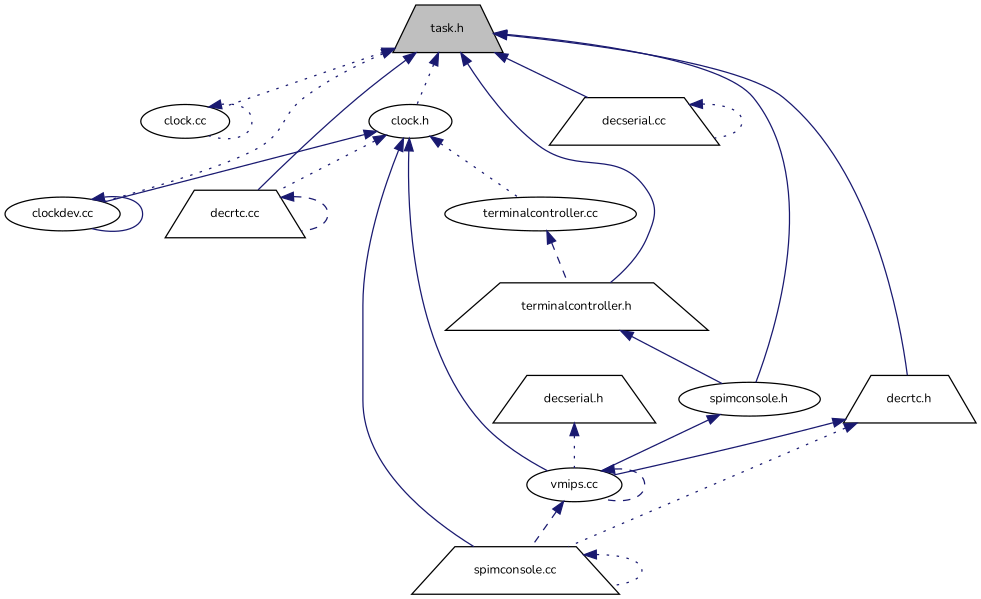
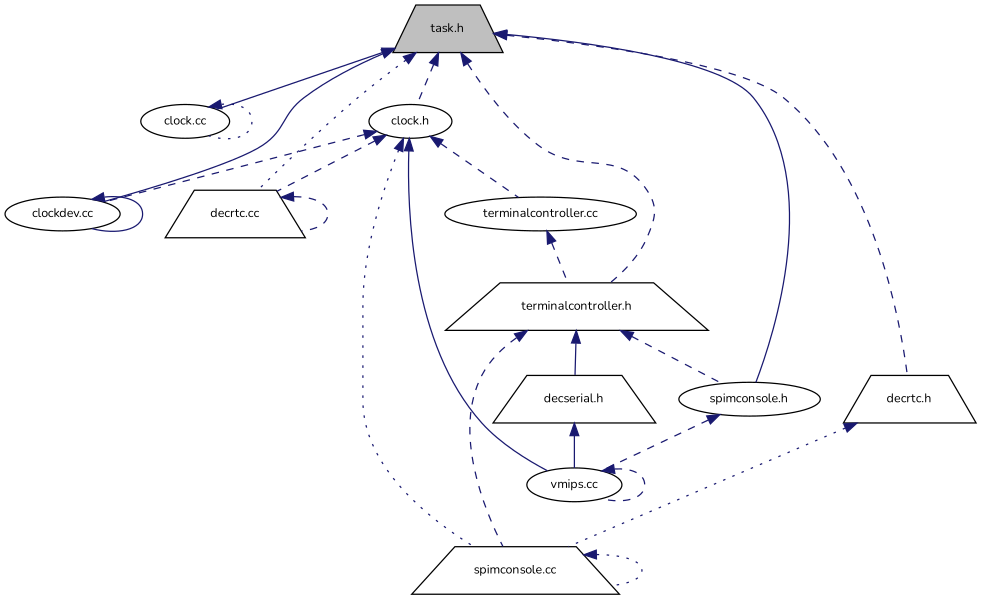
edge "clock.cc" -> "task.h": style dotted -> solid
edge "clock.h" -> "task.h": style dotted -> dashed
edge "decrtc.h" -> "task.h": style solid -> dashed
node "decserial.cc": removed
edge "decrtc.cc" -> "task.h": style solid -> dotted
edge "clockdev.cc" -> "task.h": style dotted -> solid
edge "terminalcontroller.h" -> "task.h": style solid -> dashed
edge "decrtc.cc" -> "clock.h": style dotted -> dashed
edge "clockdev.cc" -> "clock.h": style solid -> dashed
edge "terminalcontroller.cc" -> "clock.h": style dotted -> dashed
edge "decserial.h" -> "terminalcontroller.h": added
edge "spimconsole.h" -> "terminalcontroller.h": style solid -> dashed
edge "spimconsole.cc" -> "clock.h": style solid -> dotted
edge "vmips.cc" -> "spimconsole.h": style solid -> dashed
edge "vmips.cc" -> "decrtc.h": removed
edge "vmips.cc" -> "decserial.h": style dotted -> solid
edge "spimconsole.cc" -> "vmips.cc": now "spimconsole.cc" -> "terminalcontroller.h"
